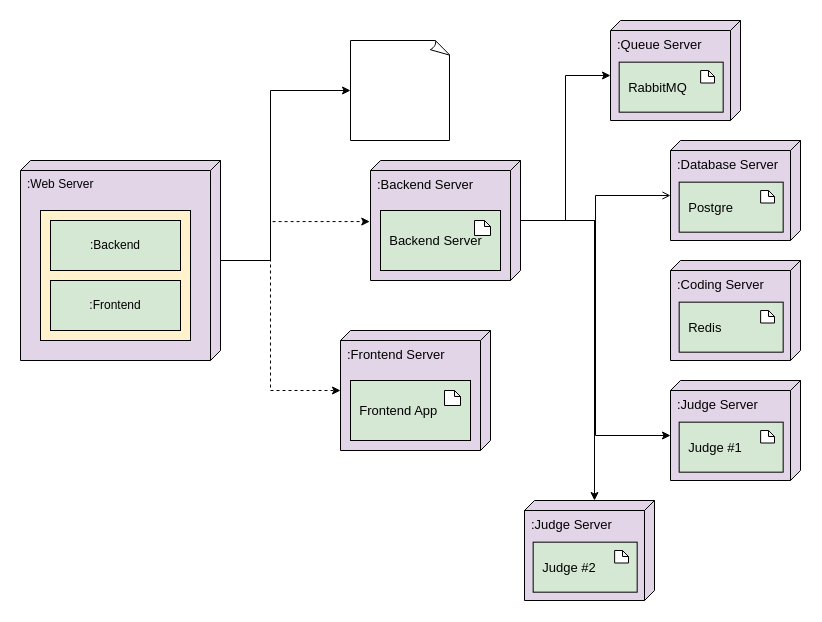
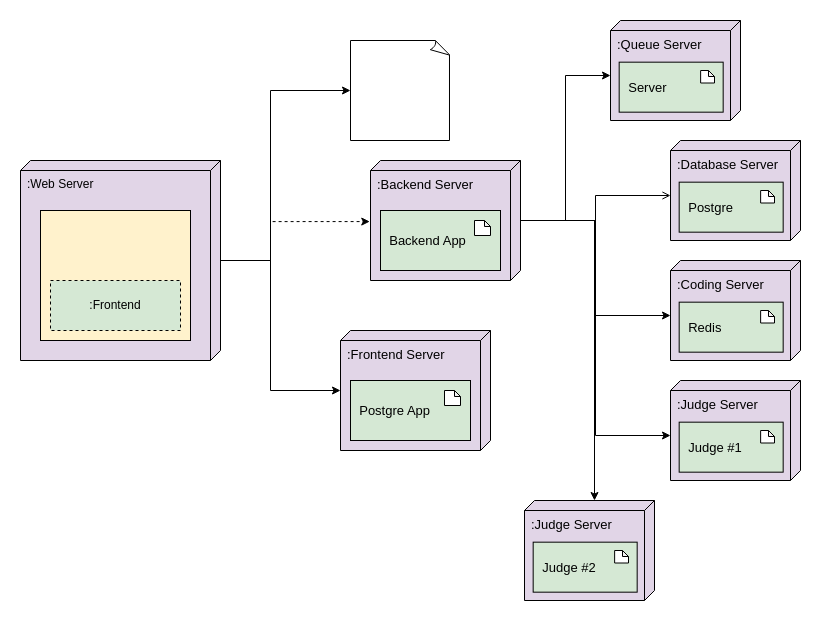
node "RabbitMQ": label "RabbitMQ" -> "Server"
node "Backend Server": label "Backend Server" -> "Backend App"
node ":Backend": removed
node ":Frontend": style solid -> dashed
edge ":Backend Server" -> ":Coding Server": added
edge ":Web Server" -> ":Frontend Server": style dashed -> solid
node "Frontend App": label "Frontend App" -> "Postgre App"
